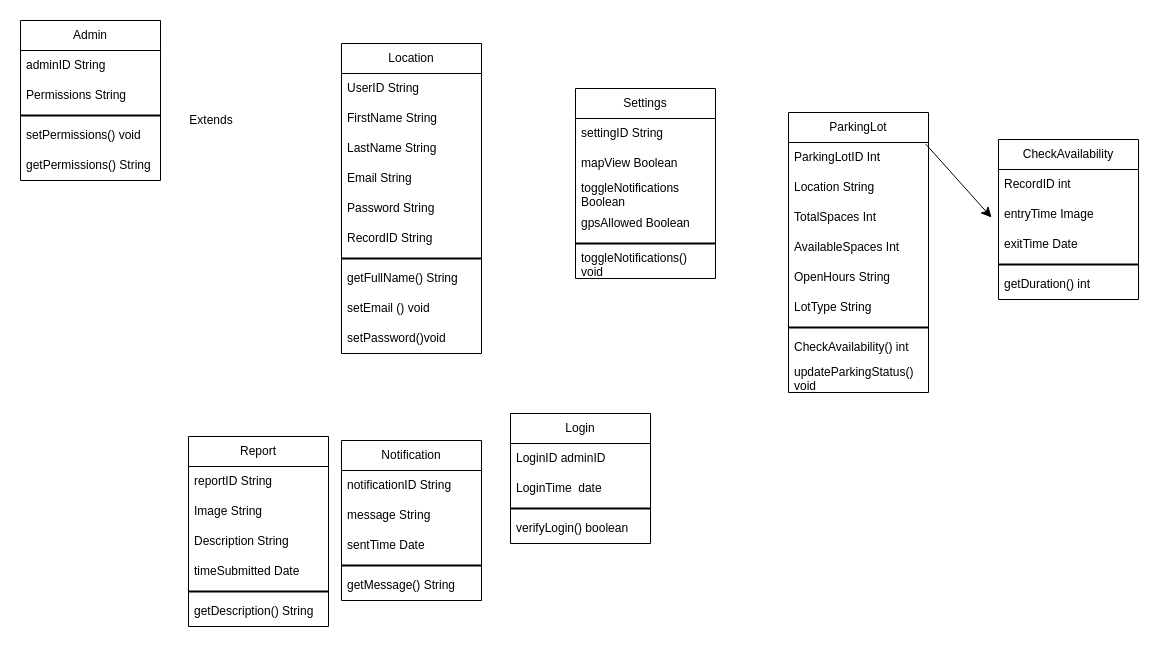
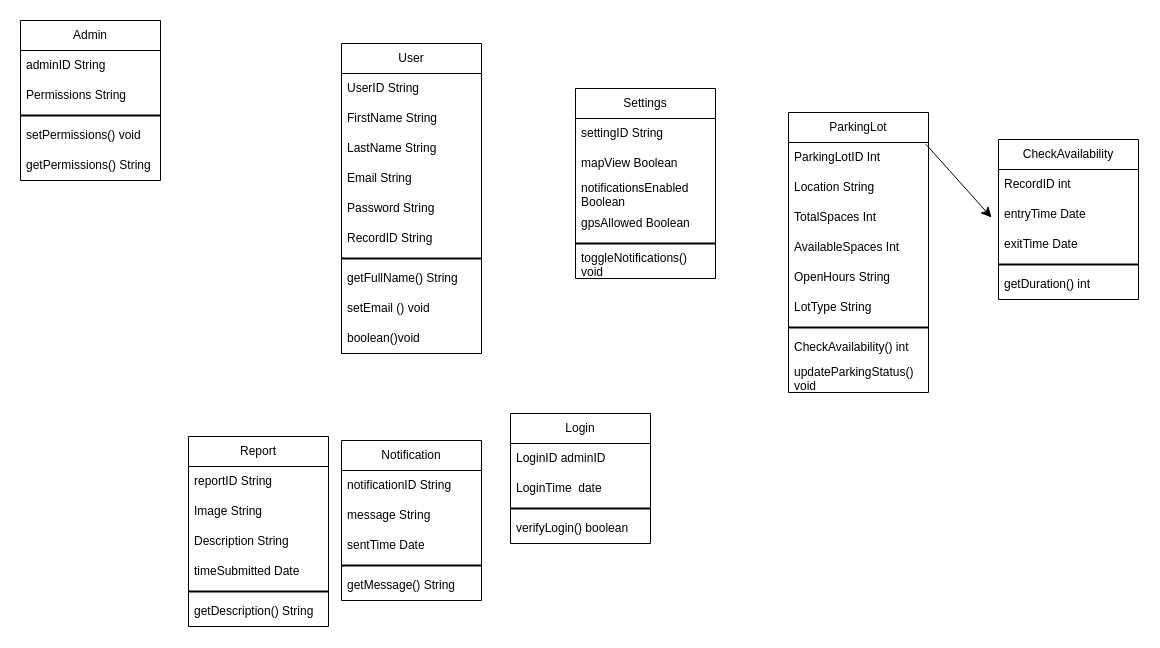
node "Location": label "Location" -> "User"
node "Extends": removed
node "toggleNotifications Boolean": label "toggleNotifications Boolean" -> "notificationsEnabled Boolean"
node "entryTime Image": label "entryTime Image" -> "entryTime Date"
node "setPassword()void": label "setPassword()void" -> "boolean()void"
